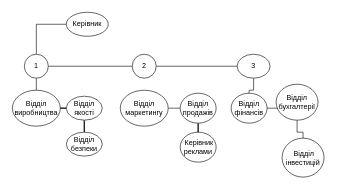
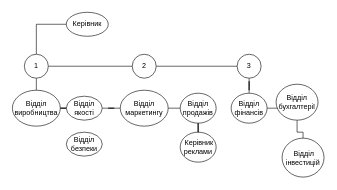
node "3": size 33x24 -> 24x24
edge "Відділ якості" -- "Відділ безпеки": now "Відділ якості" -- "Відділ маркетингу"
